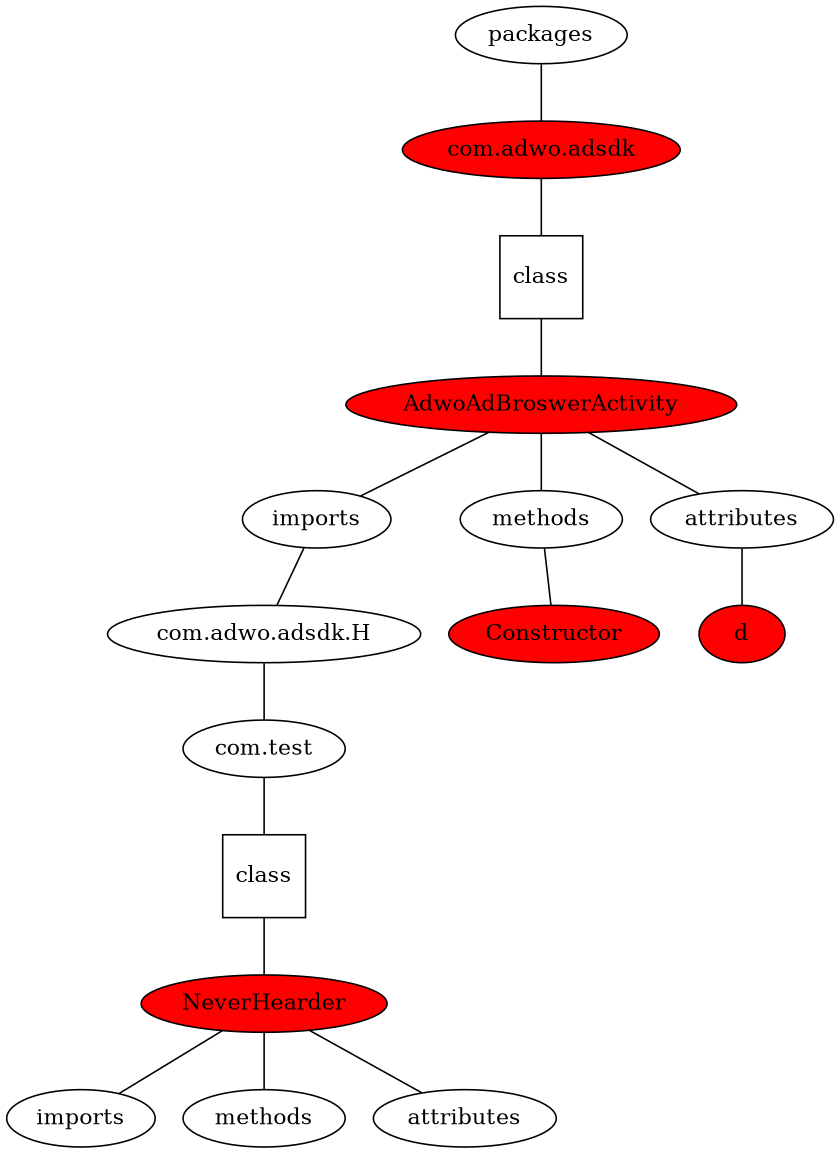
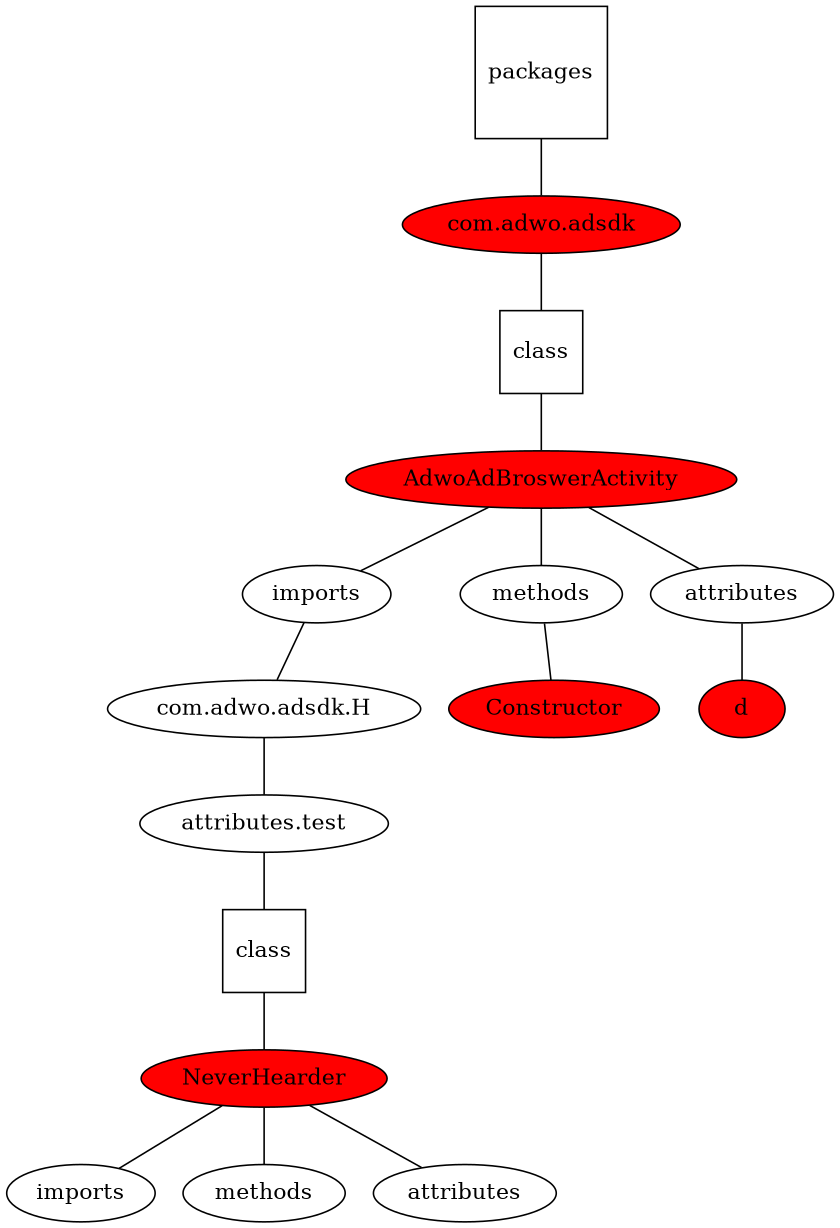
node "packages": shape ellipse -> square
node "com.test": label "com.test" -> "attributes.test"
